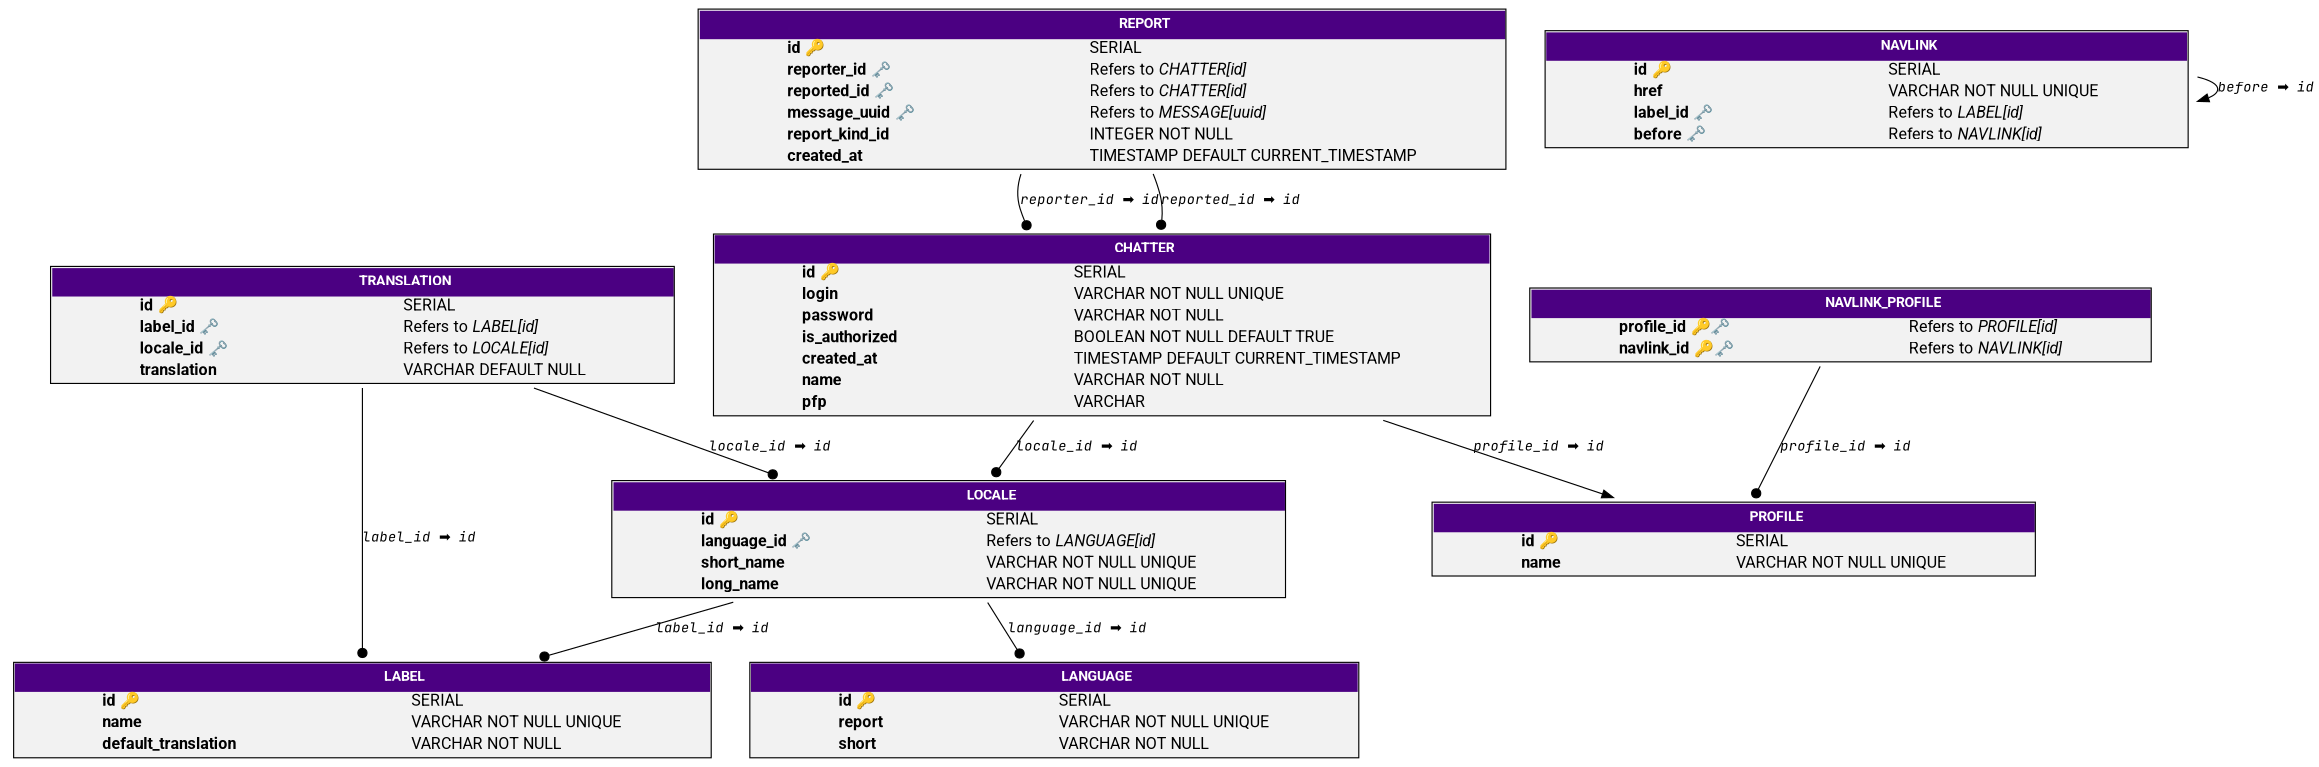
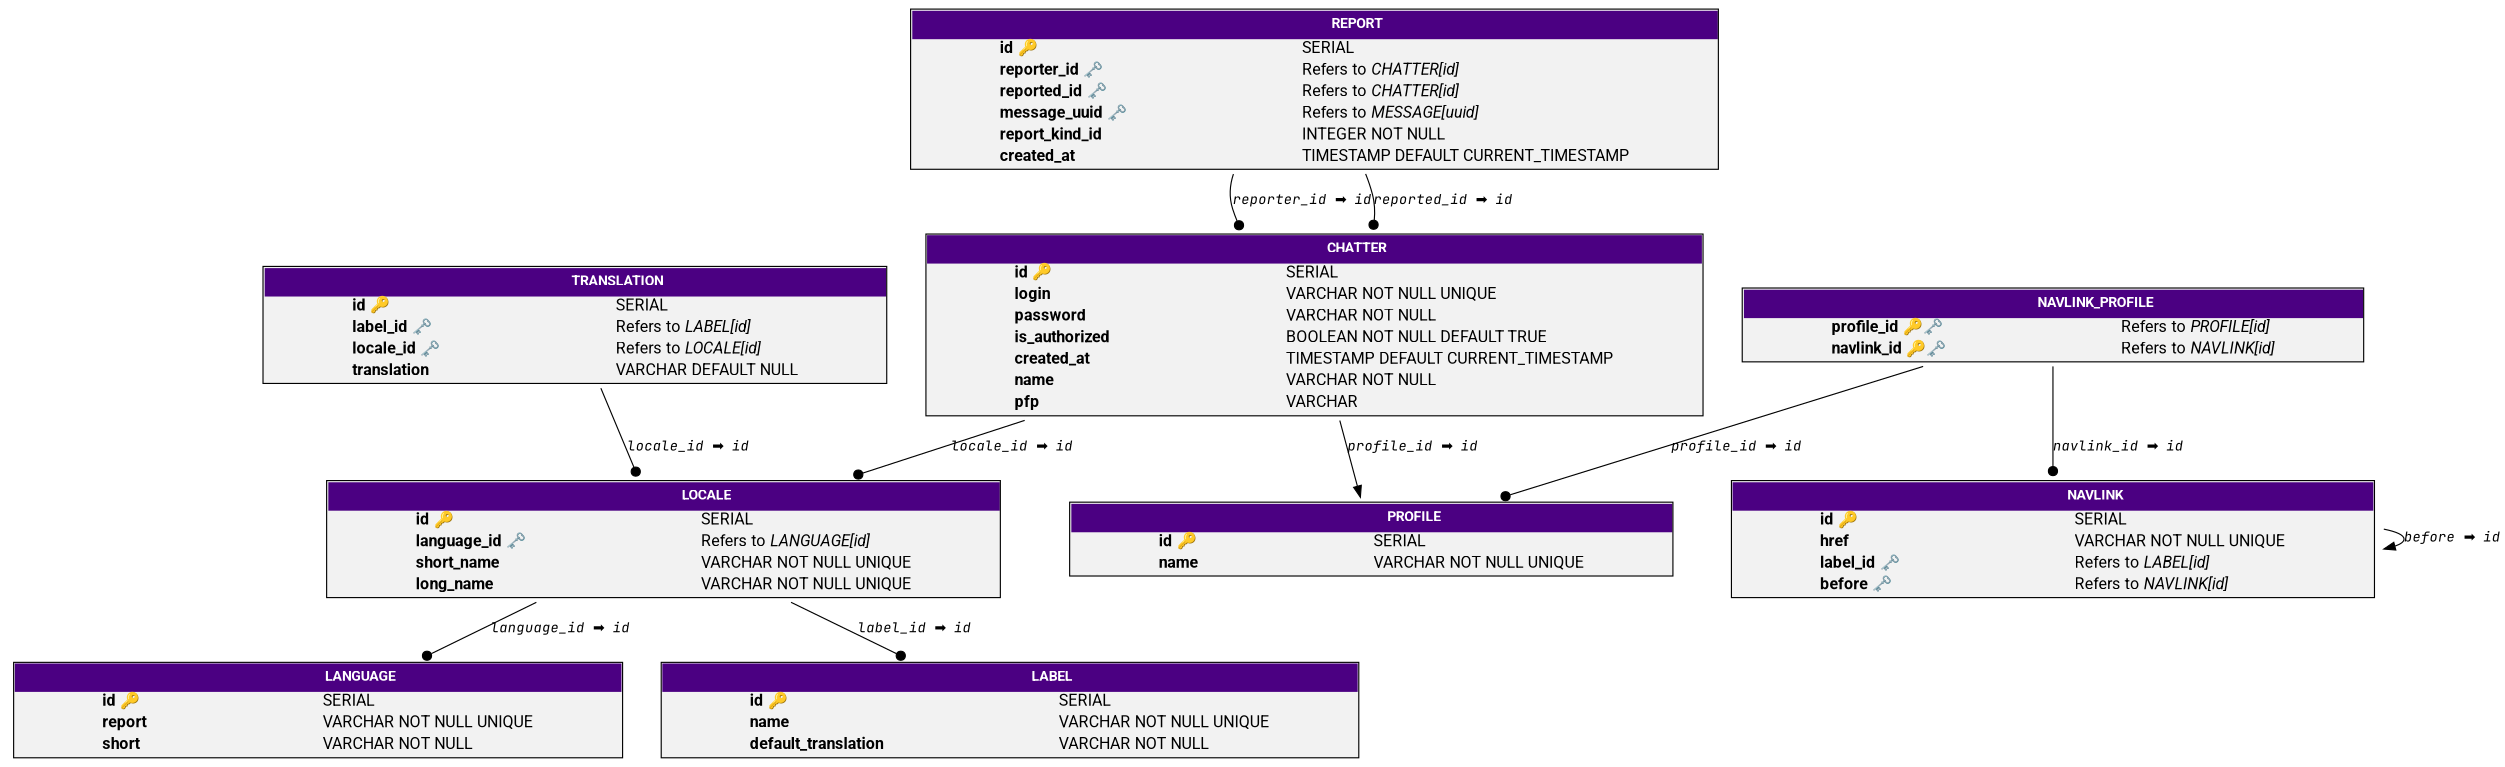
edge "NAVLINK_PROFILE" -> "NAVLINK": added, label "navlink_id ➡ id"
edge "TRANSLATION" -> "LABEL": removed, label "label_id ➡ id"
